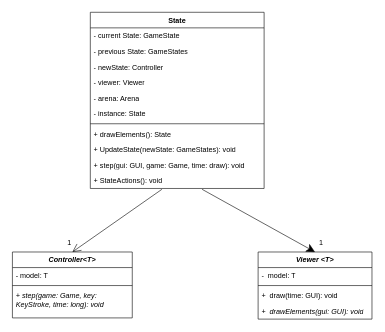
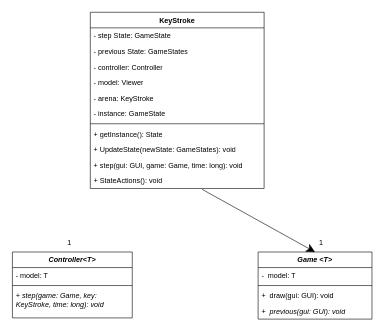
node "State": label "State" -> "KeyStroke"
node "- current State: GameState": label "- current State: GameState" -> "- step State: GameState"
node "- newState: Controller": label "- newState: Controller" -> "- controller: Controller"
node "- viewer: Viewer": label "- viewer: Viewer" -> "- model: Viewer"
node "- arena: Arena": label "- arena: Arena" -> "- arena: KeyStroke"
node "- instance: State": label "- instance: State" -> "- instance: GameState"
node "+ drawElements(): State": label "+ drawElements(): State" -> "+ getInstance(): State"
node "+ step(gui: GUI, game: Game, time: draw): void": label "+ step(gui: GUI, game: Game, time: draw): void" -> "+ step(gui: GUI, game: Game, time: long): void"
edge "+ StateActions(): void" -> "Controller<T>": removed
node "Viewer <T>": label "Viewer <T>" -> "Game <T>"
node "+ draw(time: GUI): void": label "+ draw(time: GUI): void" -> "+ draw(gui: GUI): void"
node "+ drawElements(gui: GUI): void": label "+ drawElements(gui: GUI): void" -> "+ previous(gui: GUI): void"
